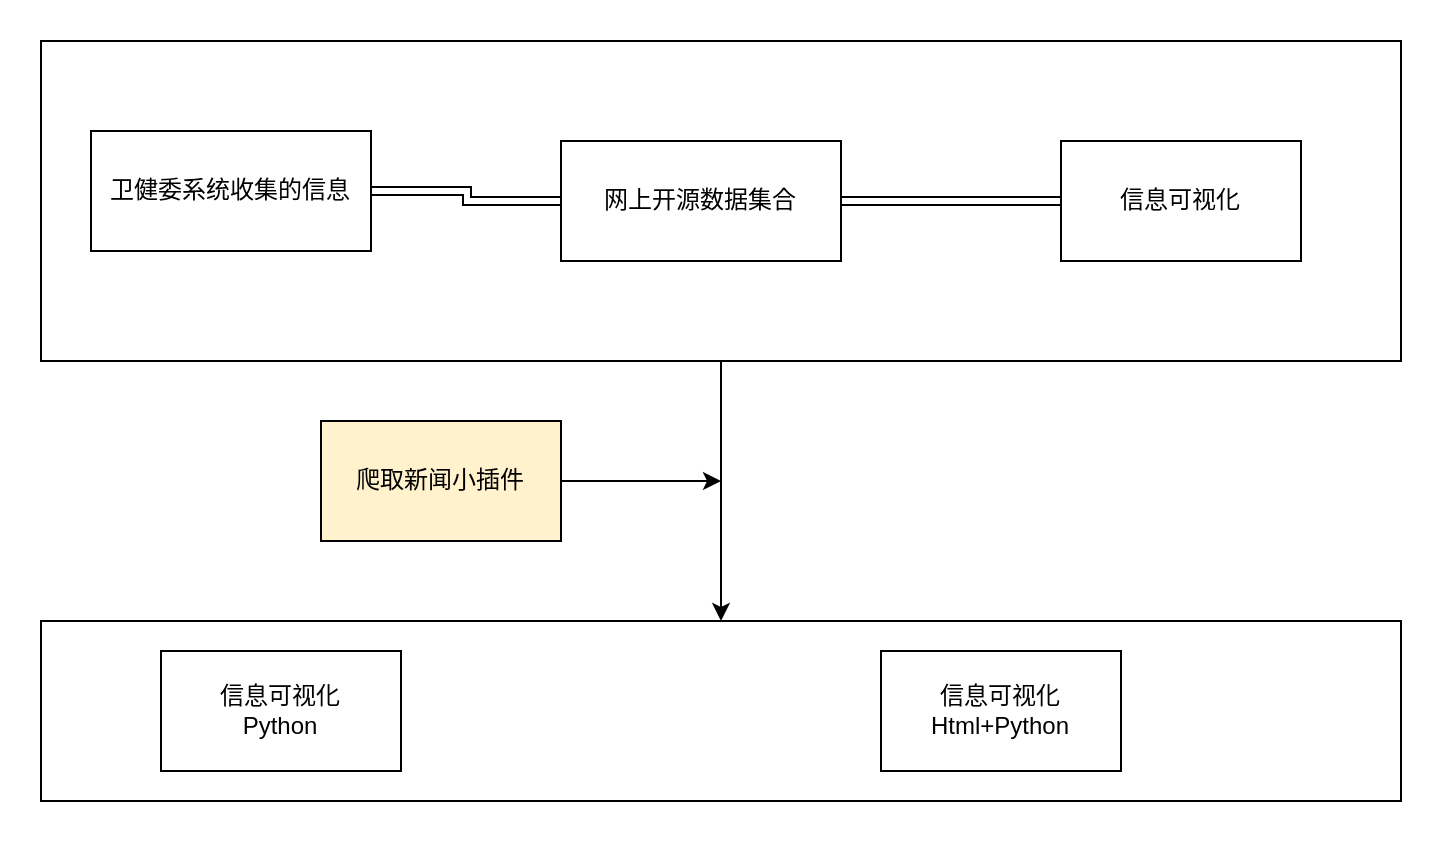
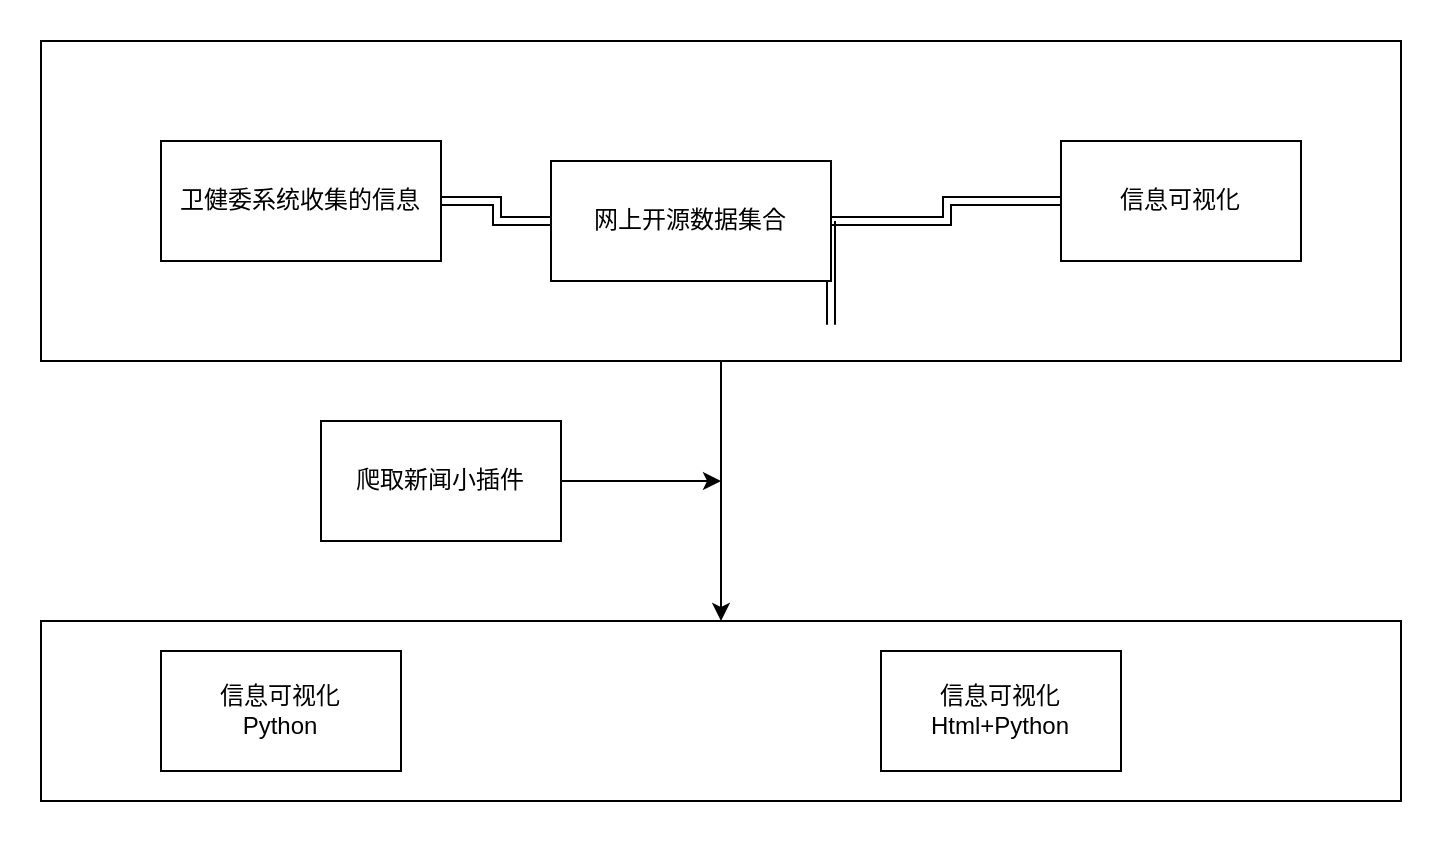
node "卫健委系统收集的信息": moved (231, 191) -> (301, 201)
node "网上开源数据集合": moved (701, 201) -> (691, 221)
node "爬取新闻小插件": fillcolor #fff2cc -> #ffffff
